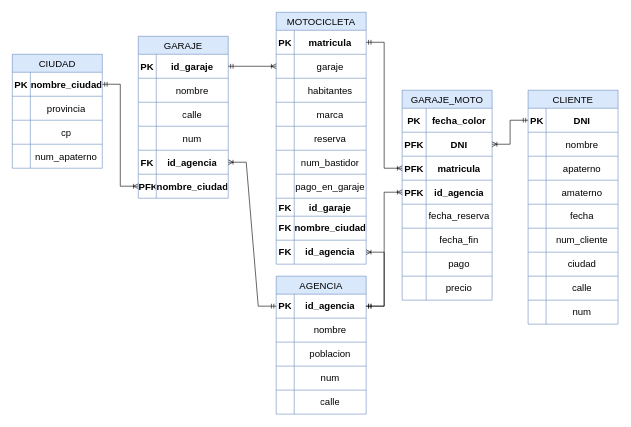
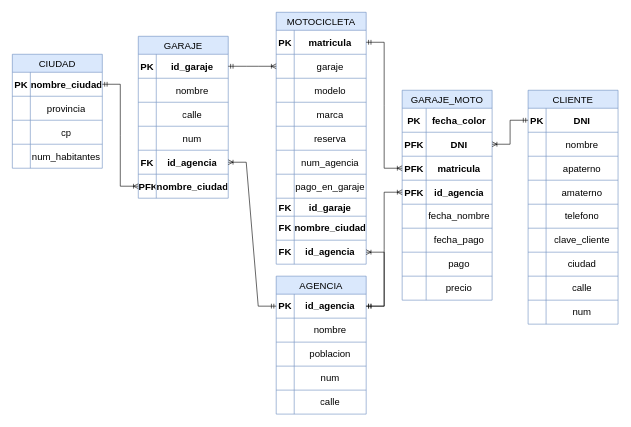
node "habitantes": label "habitantes" -> "modelo"
node "num_apaterno": label "num_apaterno" -> "num_habitantes"
node "num_bastidor": label "num_bastidor" -> "num_agencia"
node "fecha_reserva": label "fecha_reserva" -> "fecha_nombre"
node "fecha": label "fecha" -> "telefono"
node "fecha_fin": label "fecha_fin" -> "fecha_pago"
node "num_cliente": label "num_cliente" -> "clave_cliente"
